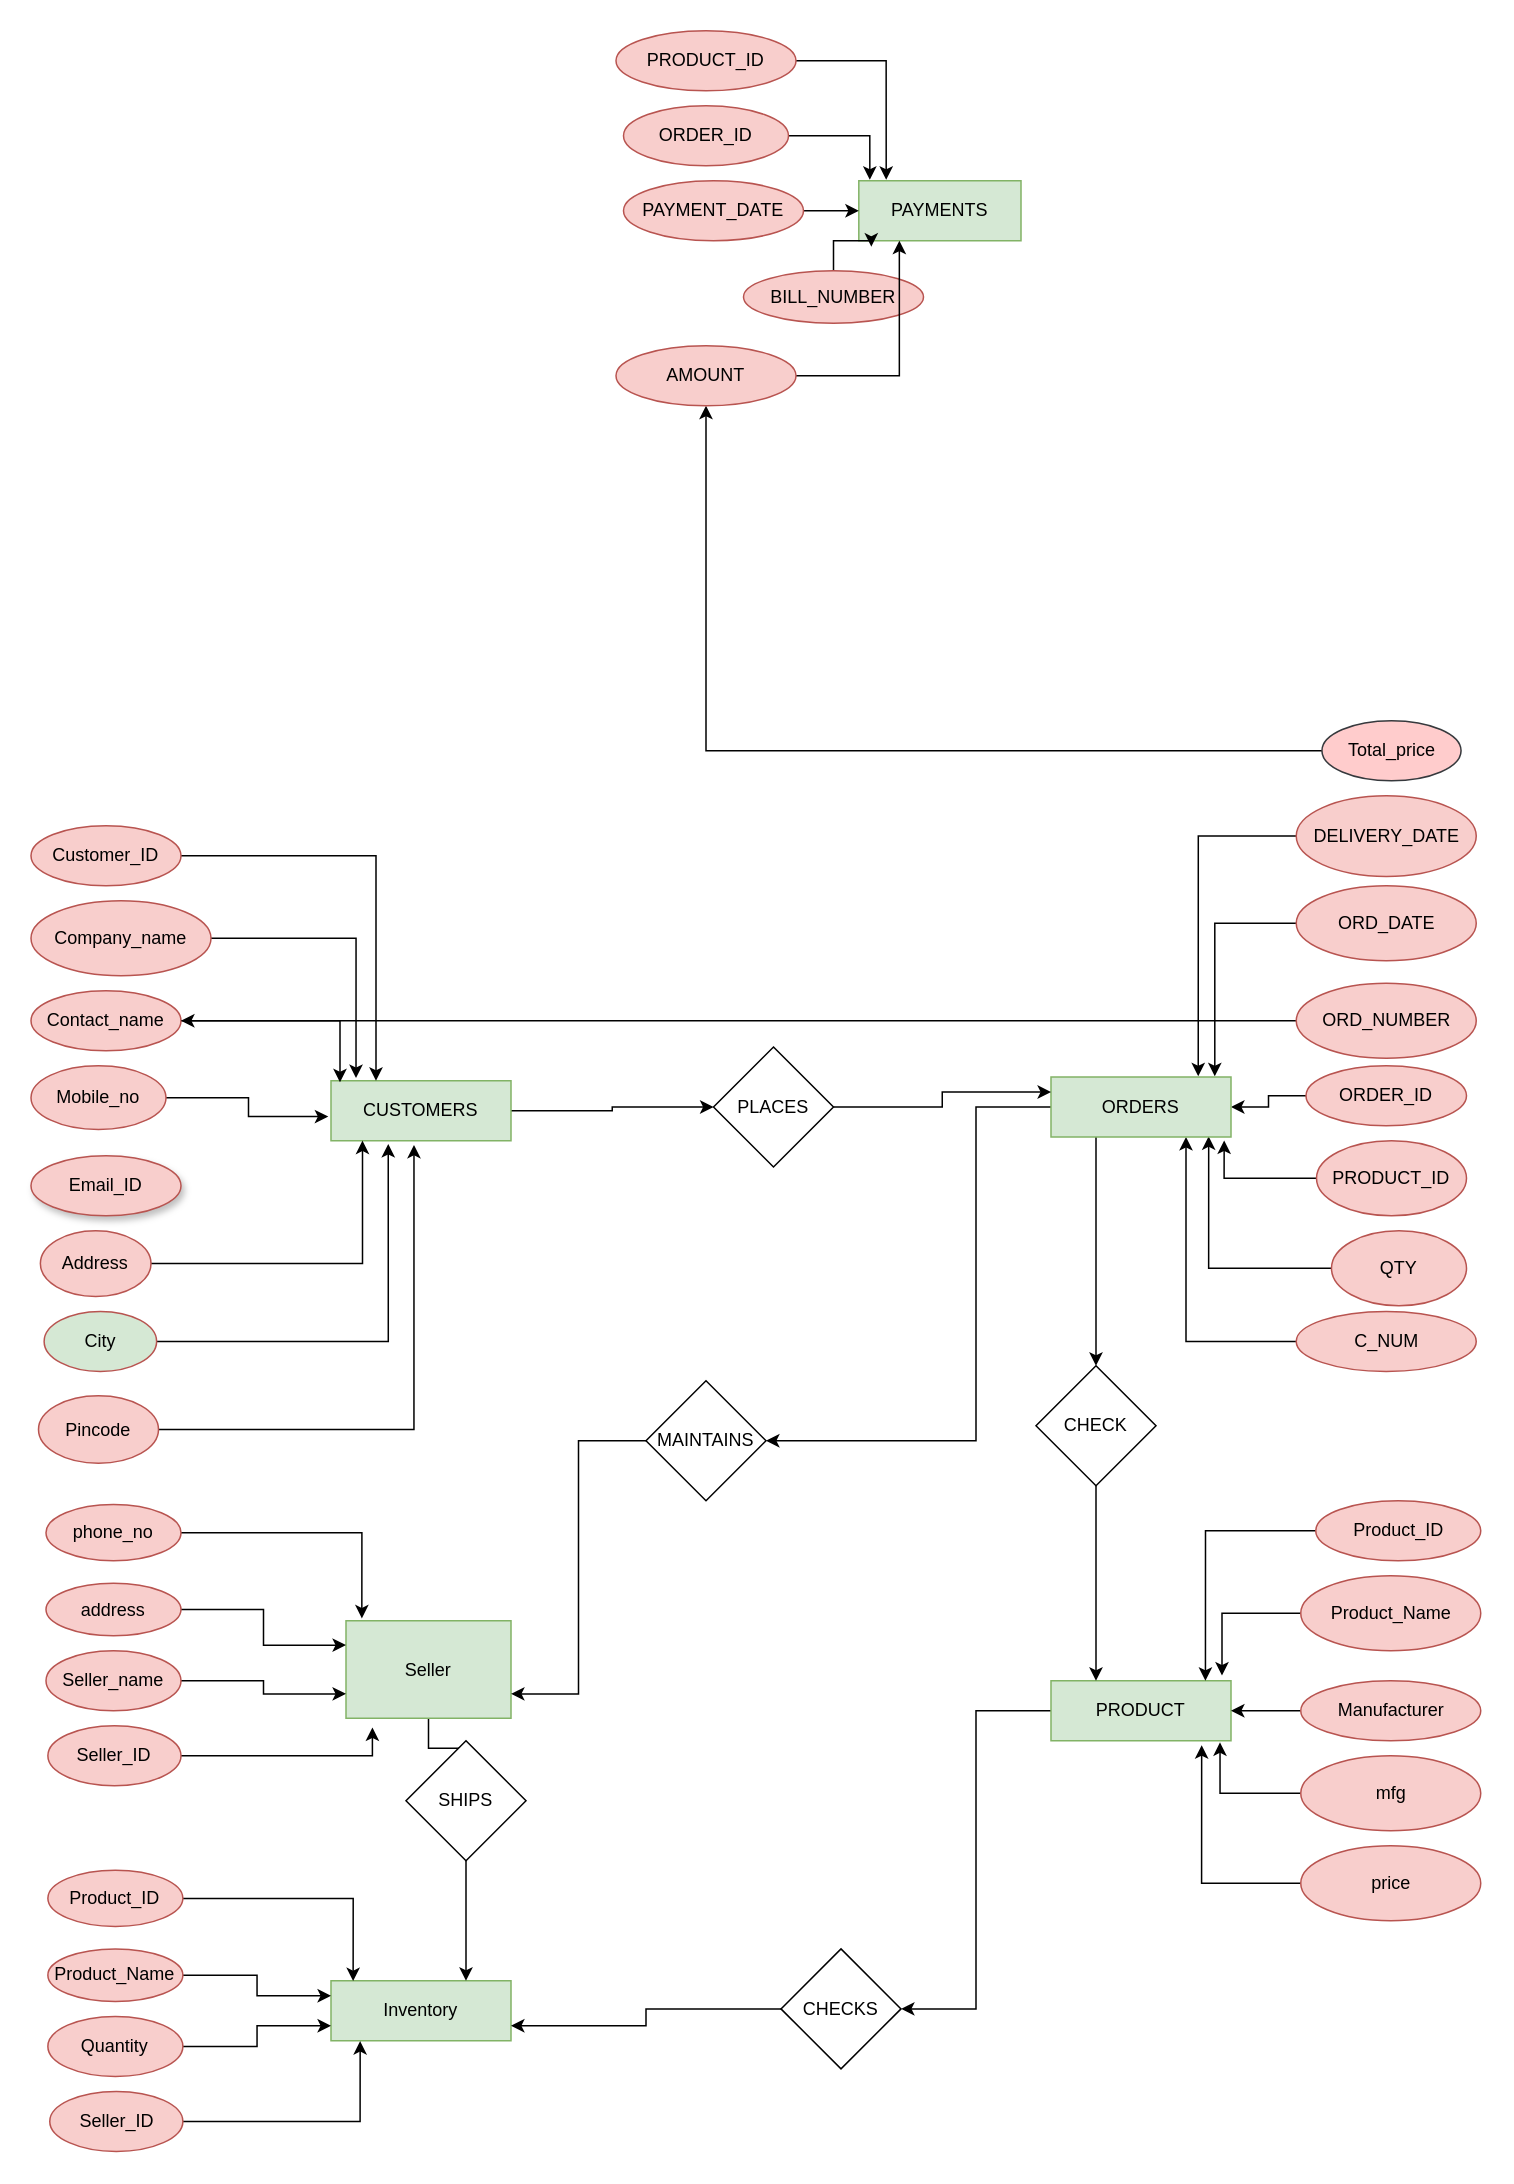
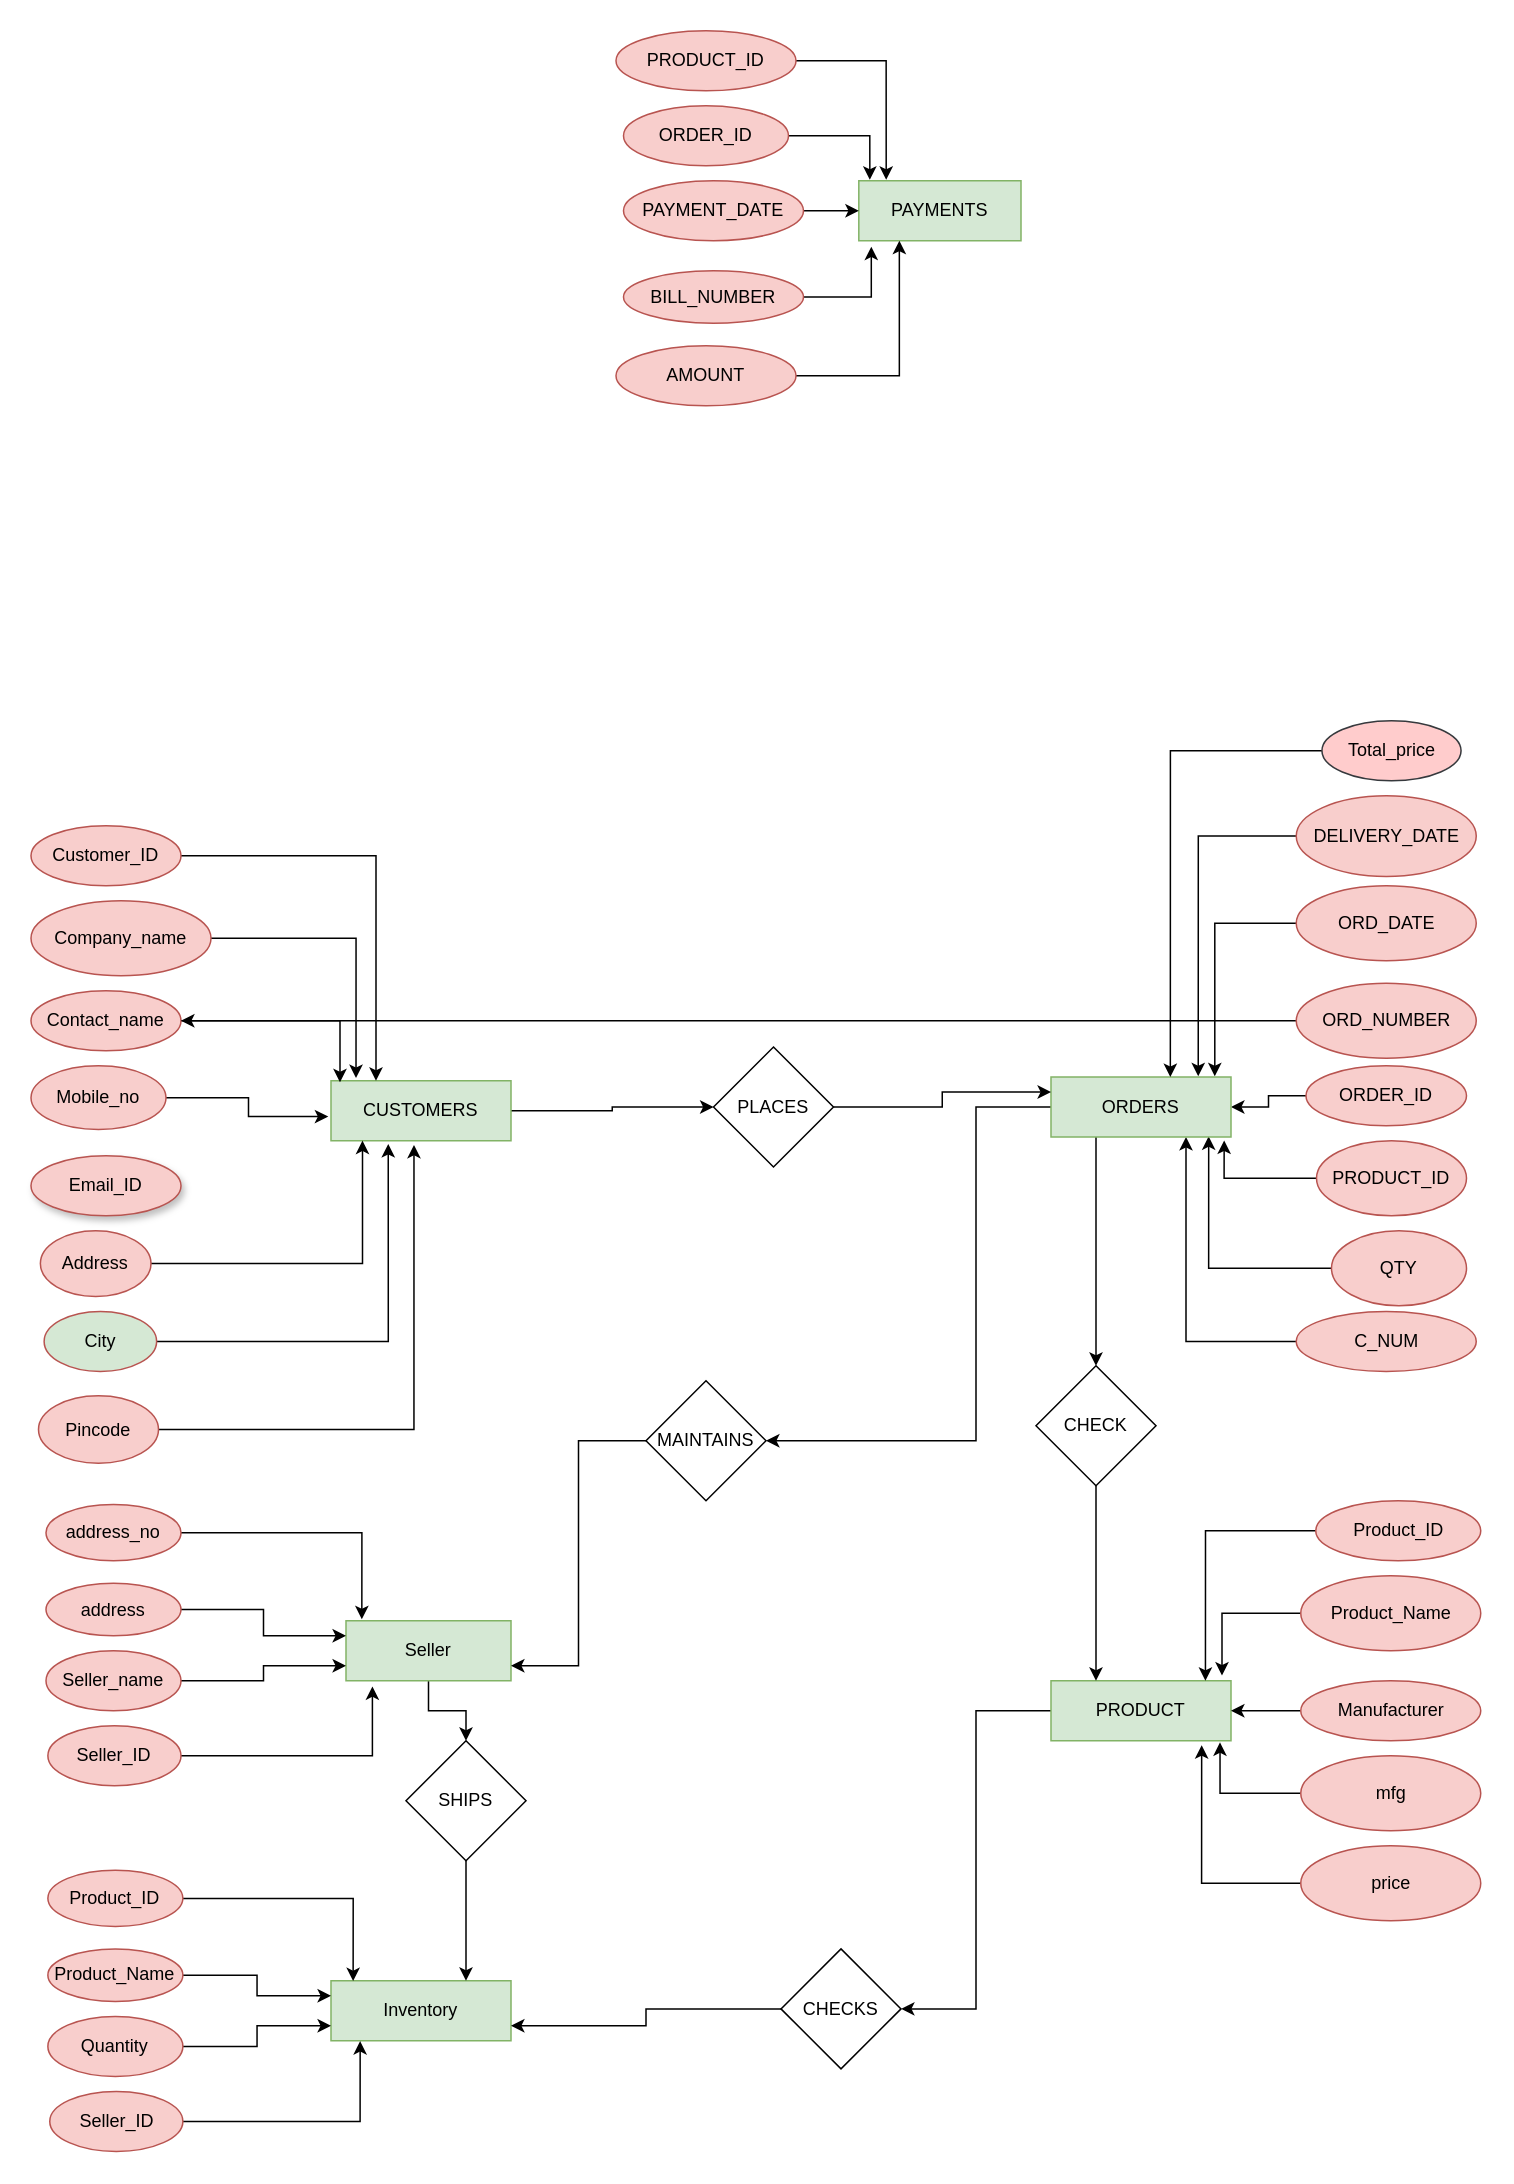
node "BILL_NUMBER": moved (833, 297) -> (713, 297)
edge "Total_price" -> "AMOUNT": now "Total_price" -> "ORDERS"
node "phone_no": label "phone_no" -> "address_no"
node "Seller": size 165x98 -> 165x60
